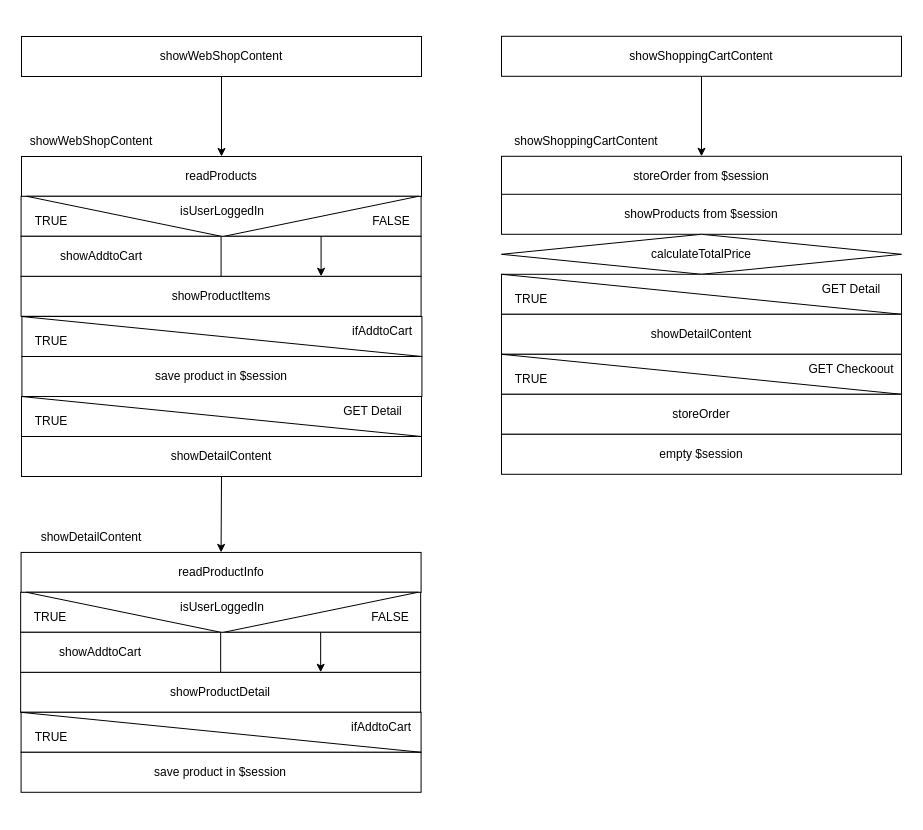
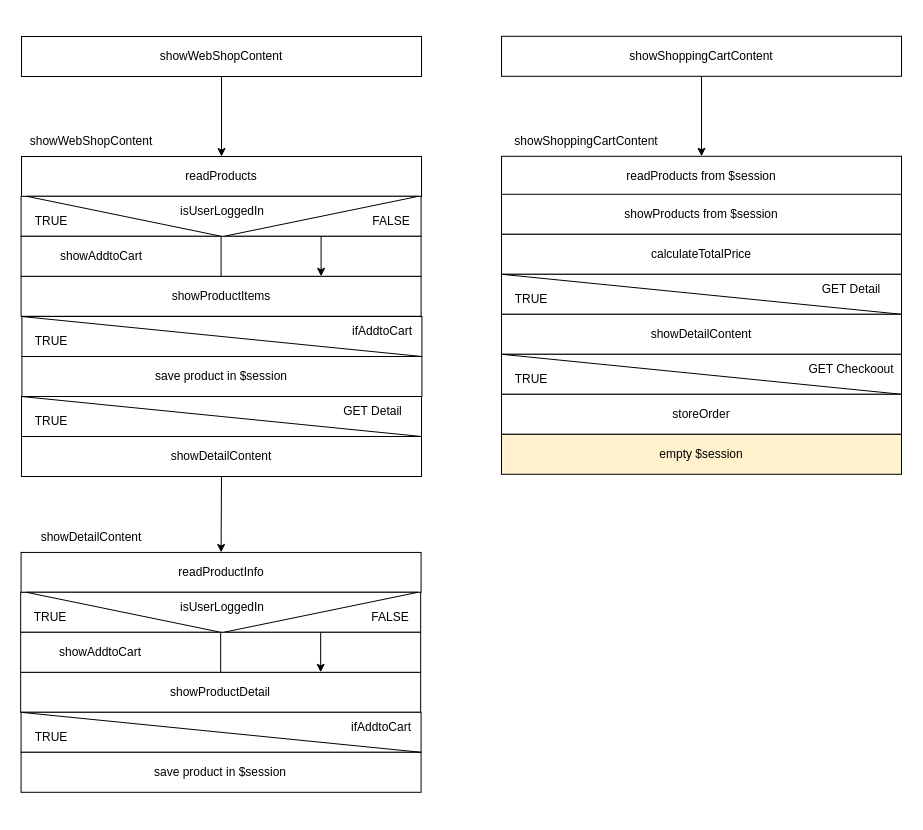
node "storeOrder from $session": label "storeOrder from $session" -> "readProducts from $session"
node "calculateTotalPrice": shape diamond -> rectangle
node "empty $session": fillcolor #ffffff -> #fff2cc
